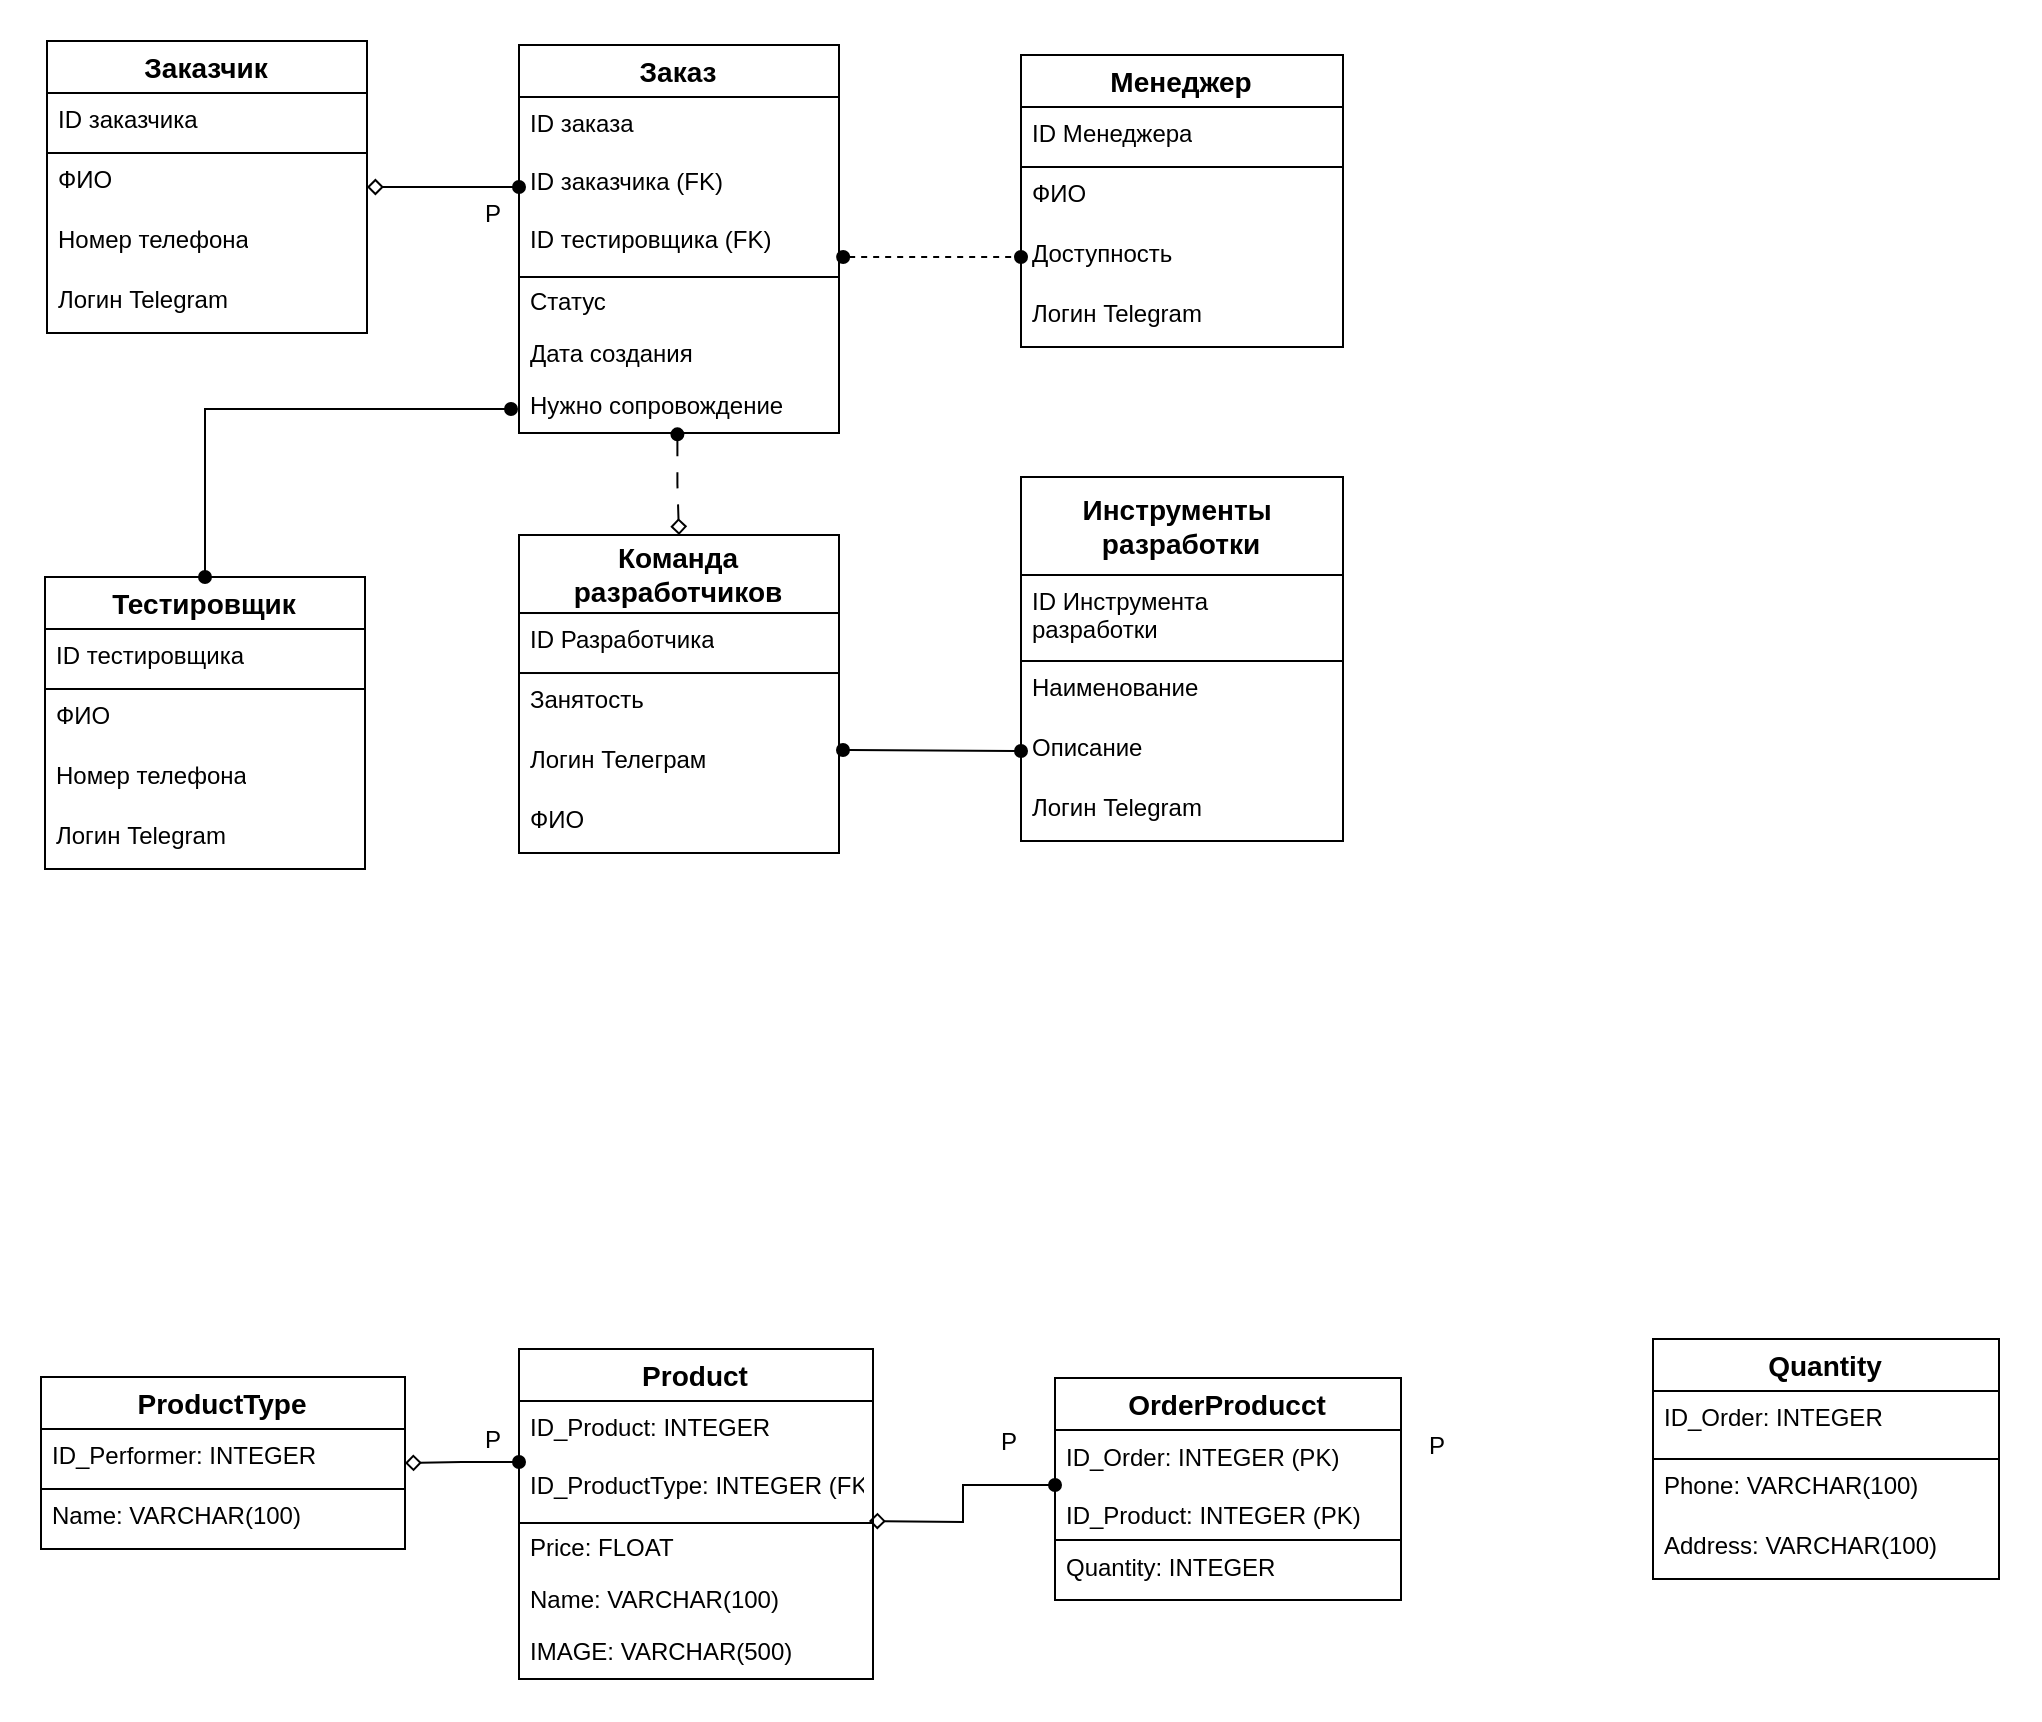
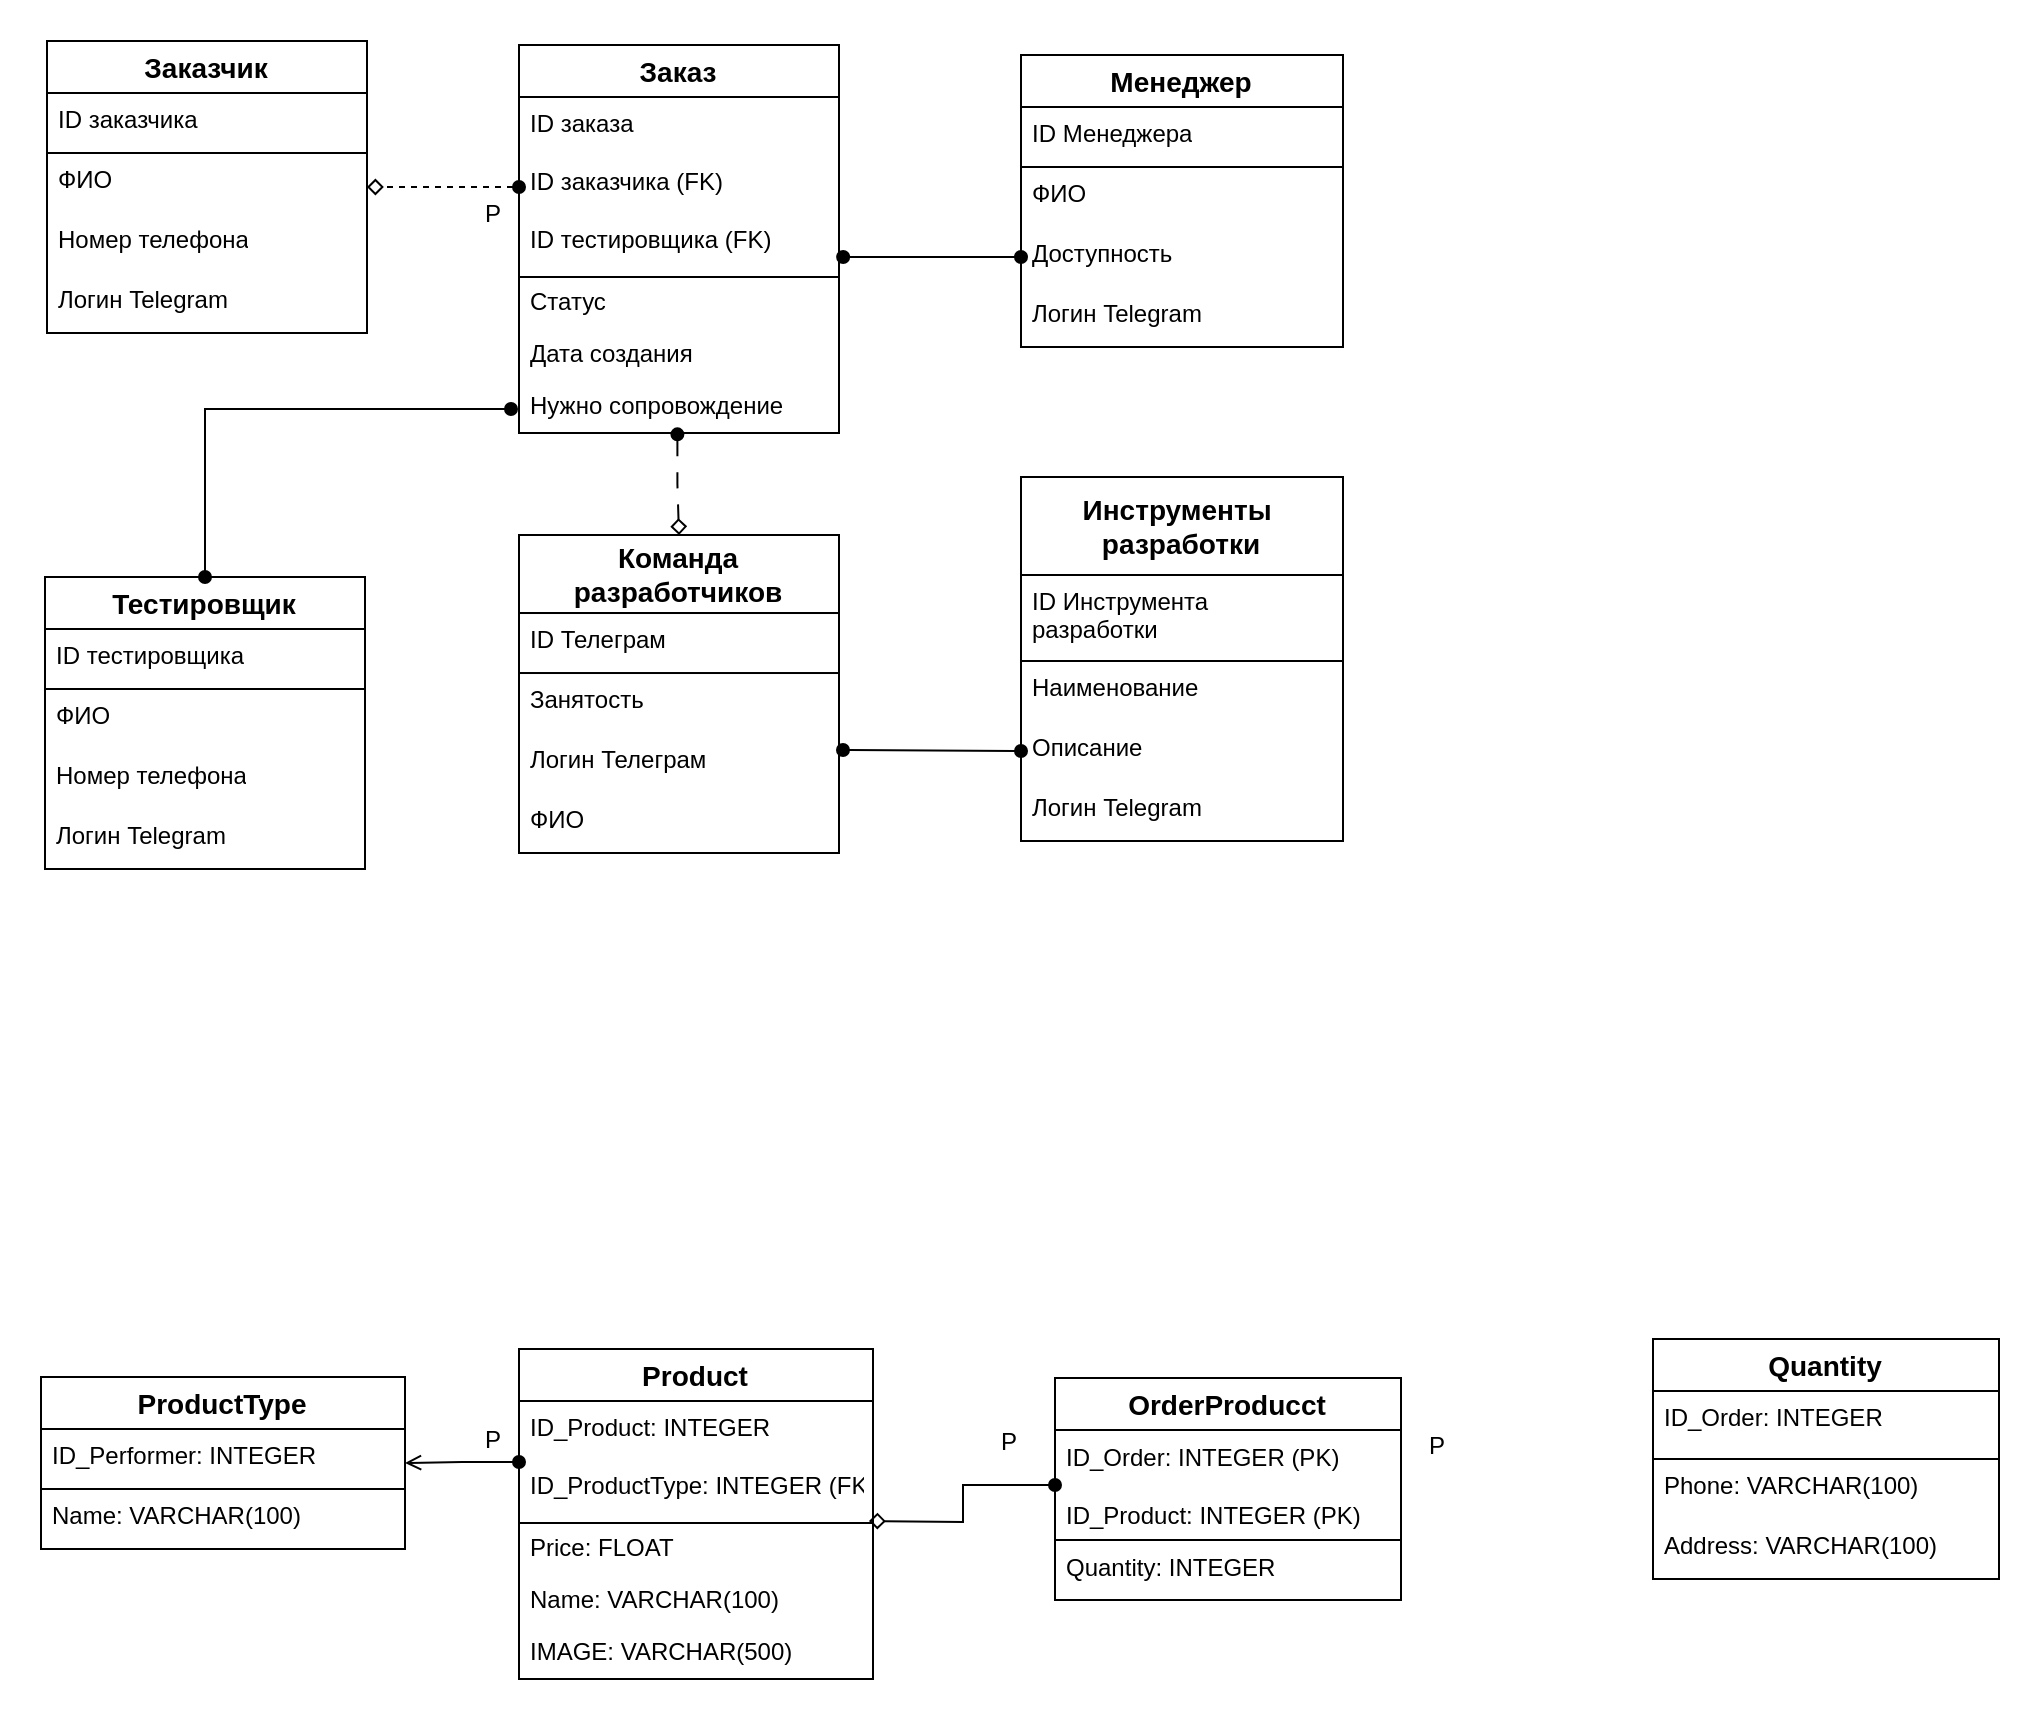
edge "Заказчик" -- "ID заказа ID заказчика (FK) ID тестировщика (FK)": style solid -> dashed
edge "ID заказа ID заказчика (FK) ID тестировщика (FK)" -- "Доступность": style dashed -> solid
node "ID Разработчика": label "ID Разработчика" -> "ID Телеграм"
edge "ID_Product: INTEGER ID_ProductType: INTEGER (FK)" -- "ProductType": arrowhead diamond -> open
